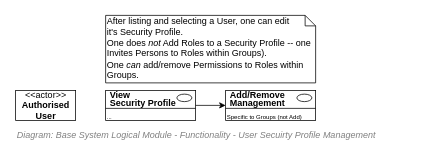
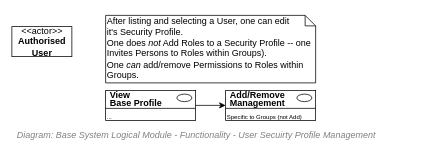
node "View Security Profile": label "View Security Profile" -> "View Base Profile"
node "<<actor>> Authorised User": moved (45, 105) -> (42, 42)
